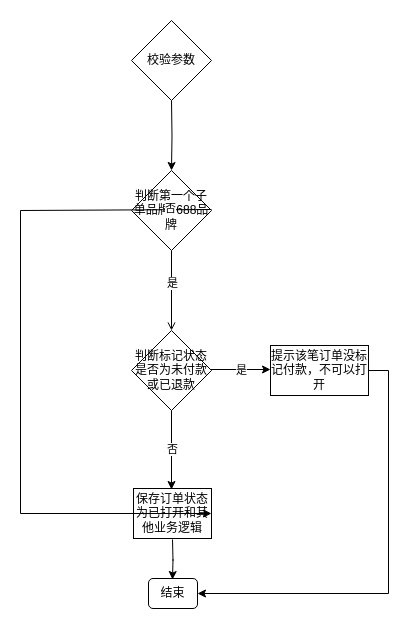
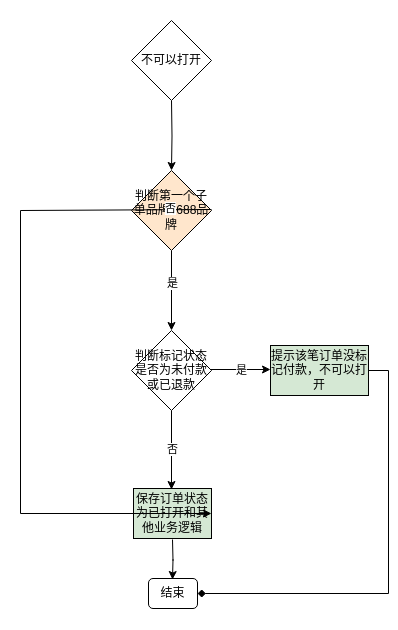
node "校验参数": label "校验参数" -> "不可以打开"
node "判断第一个子单品牌1688品牌": fillcolor #ffffff -> #ffe6cc
edge "判断第一个子单品牌1688品牌" -> "判断标记状态是否为未付款或已退款": arrowhead open -> classic
node "提示该笔订单没标记付款，不可以打开": fillcolor #ffffff -> #d5e8d4
node "保存订单状态为已打开和其他业务逻辑": fillcolor #ffffff -> #d5e8d4
edge "提示该笔订单没标记付款，不可以打开" -> "结束": arrowhead classic -> diamond
